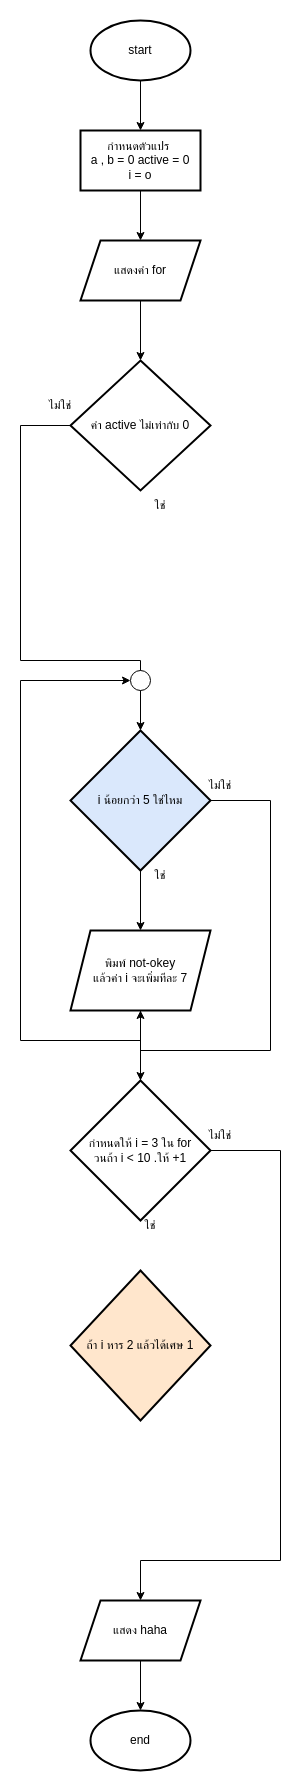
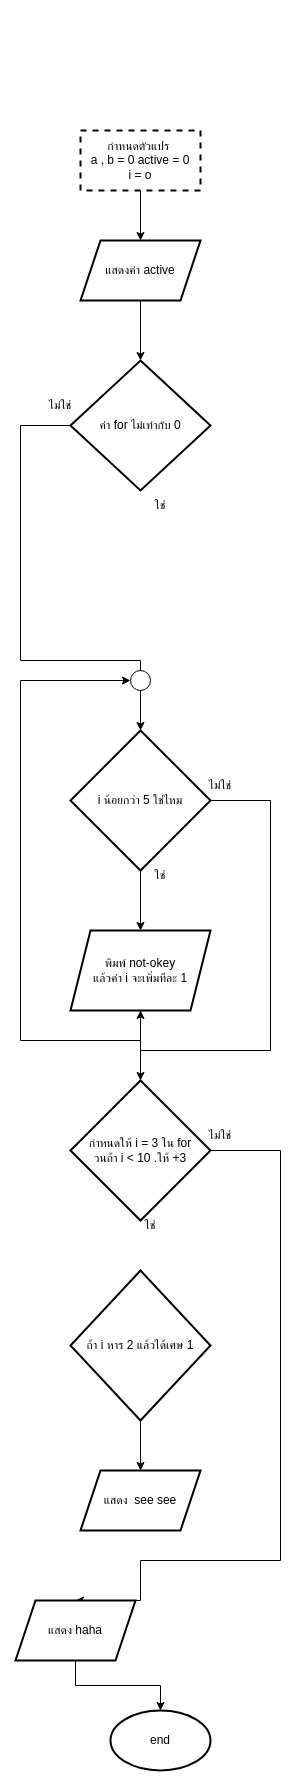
node "start": removed
edge "start" -> "กำหนดตัวแปร a , b = 0 active = 0 i = o": removed
node "กำหนดตัวแปร a , b = 0 active = 0 i = o": style solid -> dashed
node "แสดงค่า for": label "แสดงค่า for" -> "แสดงค่า active"
node "ค่า active ไม่เท่ากับ 0": label "ค่า active ไม่เท่ากับ 0" -> "ค่า for ไม่เท่ากับ 0"
node "i น้อยกว่า 5 ใช่ไหม": fillcolor #dae8fc -> #ffffff
node "พิมพ์ not-okey แล้วค่า i จะเพิ่มทีละ 7": label "พิมพ์ not-okey แล้วค่า i จะเพิ่มทีละ 7" -> "พิมพ์ not-okey แล้วค่า i จะเพิ่มทีละ 1"
node "กำหนดให้ i = 3 ใน for วนถ้า i < 10 .ให้ +1": label "กำหนดให้ i = 3 ใน for วนถ้า i < 10 .ให้ +1" -> "กำหนดให้ i = 3 ใน for วนถ้า i < 10 .ให้ +3"
node "ถ้า i หาร 2 แล้วได้เศษ 1": fillcolor #ffe6cc -> #ffffff
edge "ถ้า i หาร 2 แล้วได้เศษ 1" -> "แสดง see see": added
node "แสดง see see": added
node "แสดง haha": moved (141, 1631) -> (76, 1631)
node "end": moved (141, 1741) -> (161, 1741)
